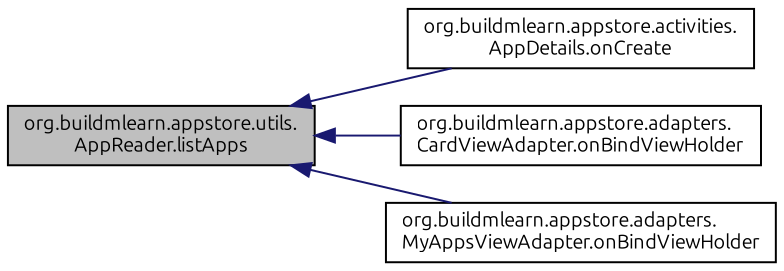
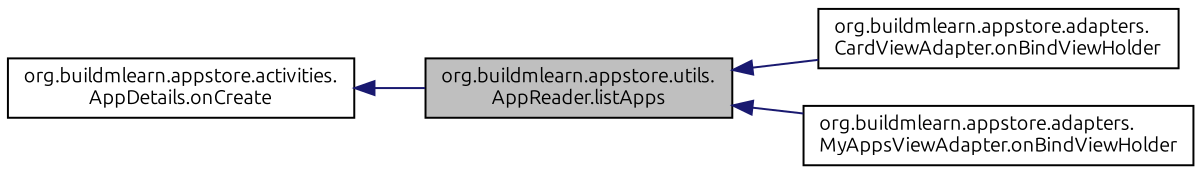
edge "org.buildmlearn.appstore.activities. AppDetails.onCreate" -> "org.buildmlearn.appstore.utils. AppReader.listApps": reversed
